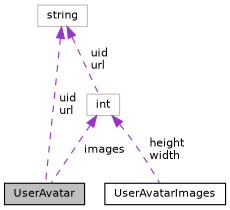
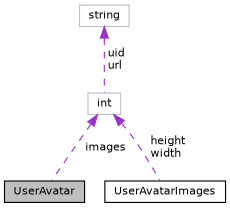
edge "UserAvatar" -> "string": removed, label "uid url"
